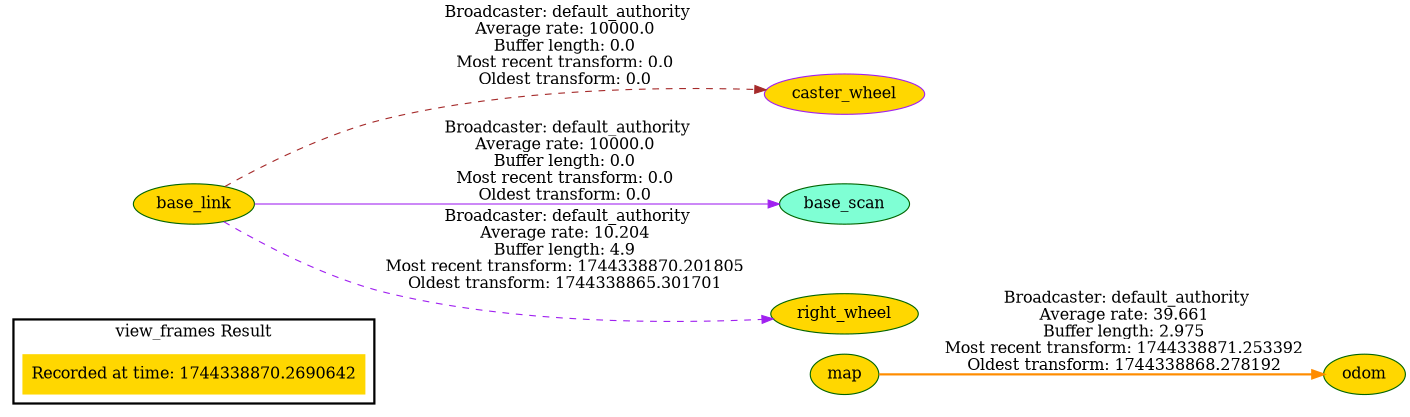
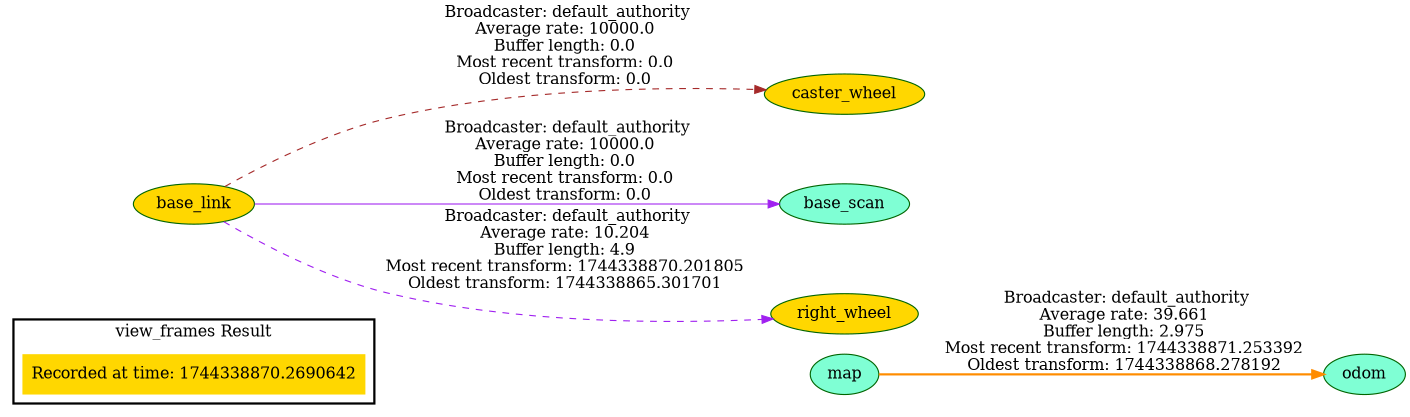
node "caster_wheel": color purple -> darkgreen
node "map": fillcolor gold -> aquamarine
node "odom": fillcolor gold -> aquamarine
